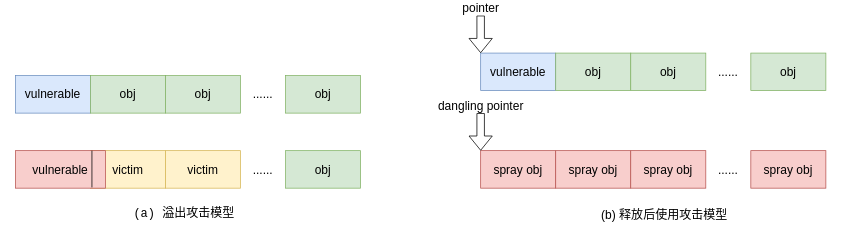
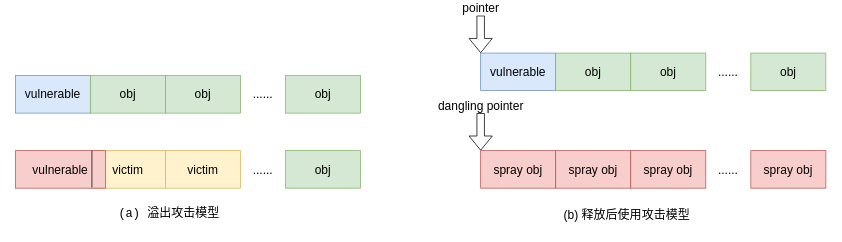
node "(a) 溢出攻击模型": moved (184, 214) -> (169, 214)
node "(b) 释放后使用攻击模型": moved (664, 214) -> (627, 214)
